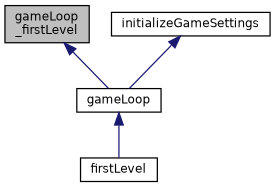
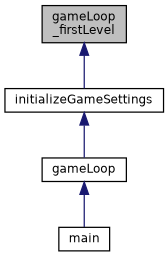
edge "gameLoop" -> "gameLoop _firstLevel": now "initializeGameSettings" -> "gameLoop _firstLevel"
node "firstLevel": label "firstLevel" -> "main"
